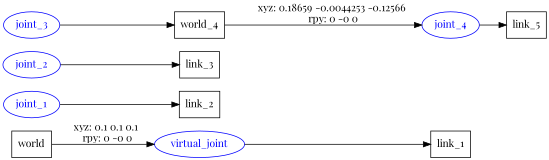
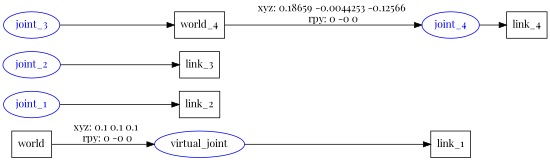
node "link_5": label "link_5" -> "link_4"
node "virtual_joint": fontcolor blue -> black
